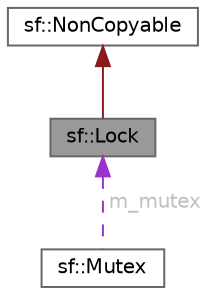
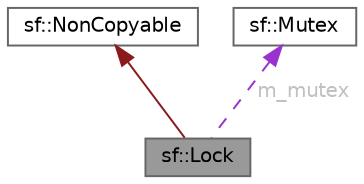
edge "sf::Mutex" -> "sf::Lock": reversed
